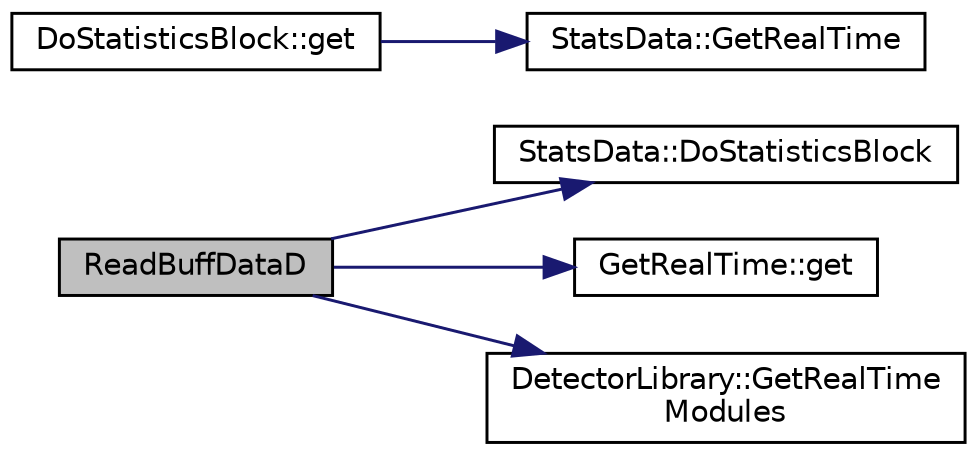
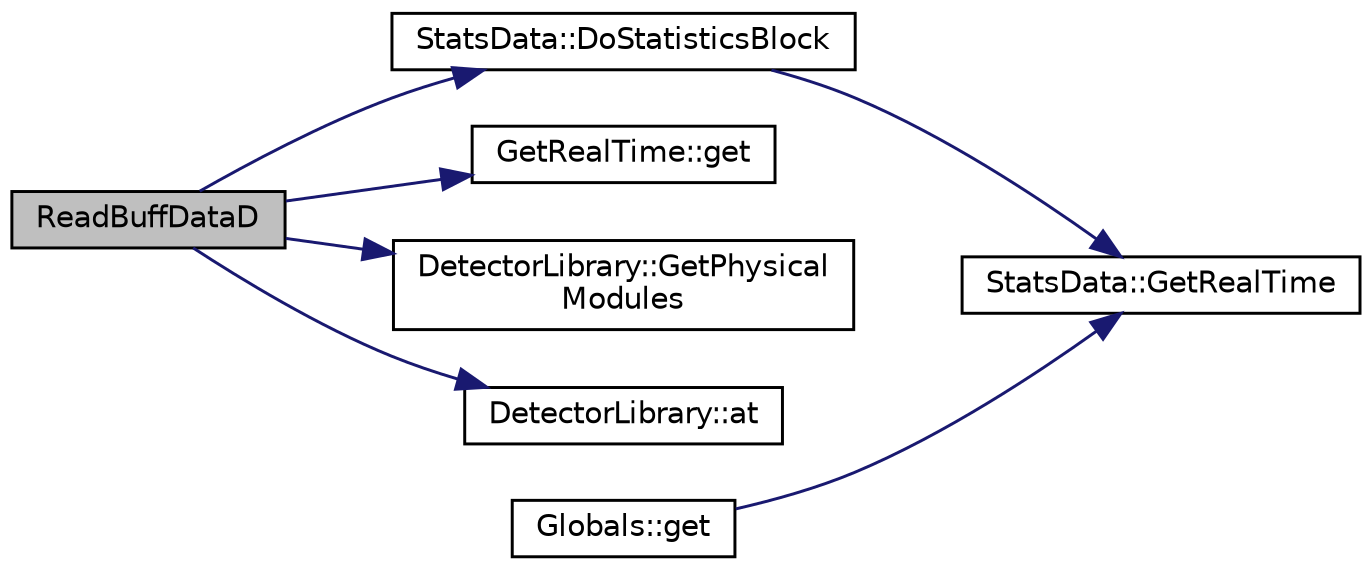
node "DoStatisticsBlock::get": label "DoStatisticsBlock::get" -> "Globals::get"
edge "StatsData::DoStatisticsBlock" -> "StatsData::GetRealTime": added
node "DetectorLibrary::GetRealTime Modules": label "DetectorLibrary::GetRealTime Modules" -> "DetectorLibrary::GetPhysical Modules"
node "DetectorLibrary::at": added
